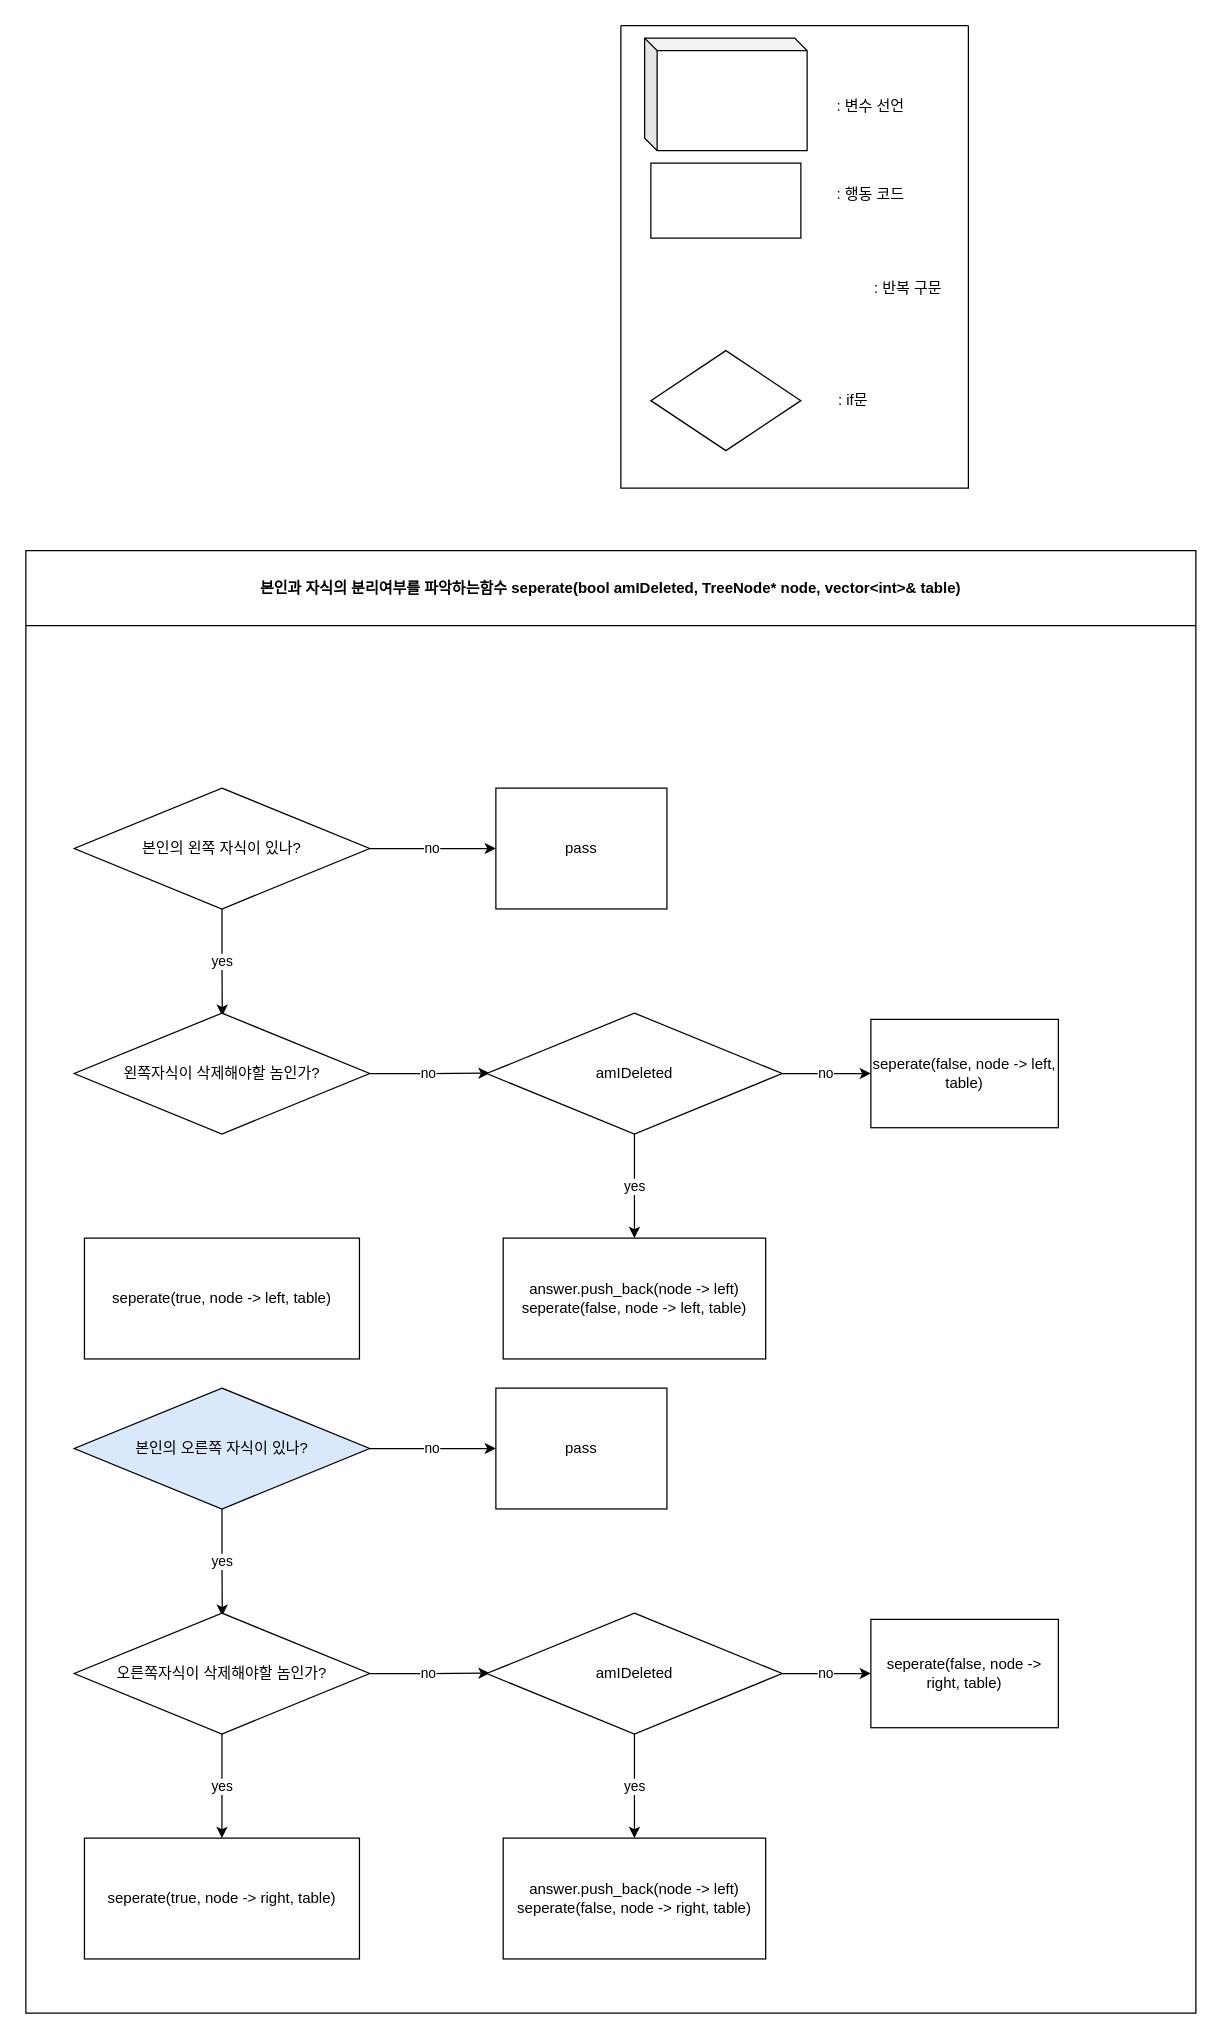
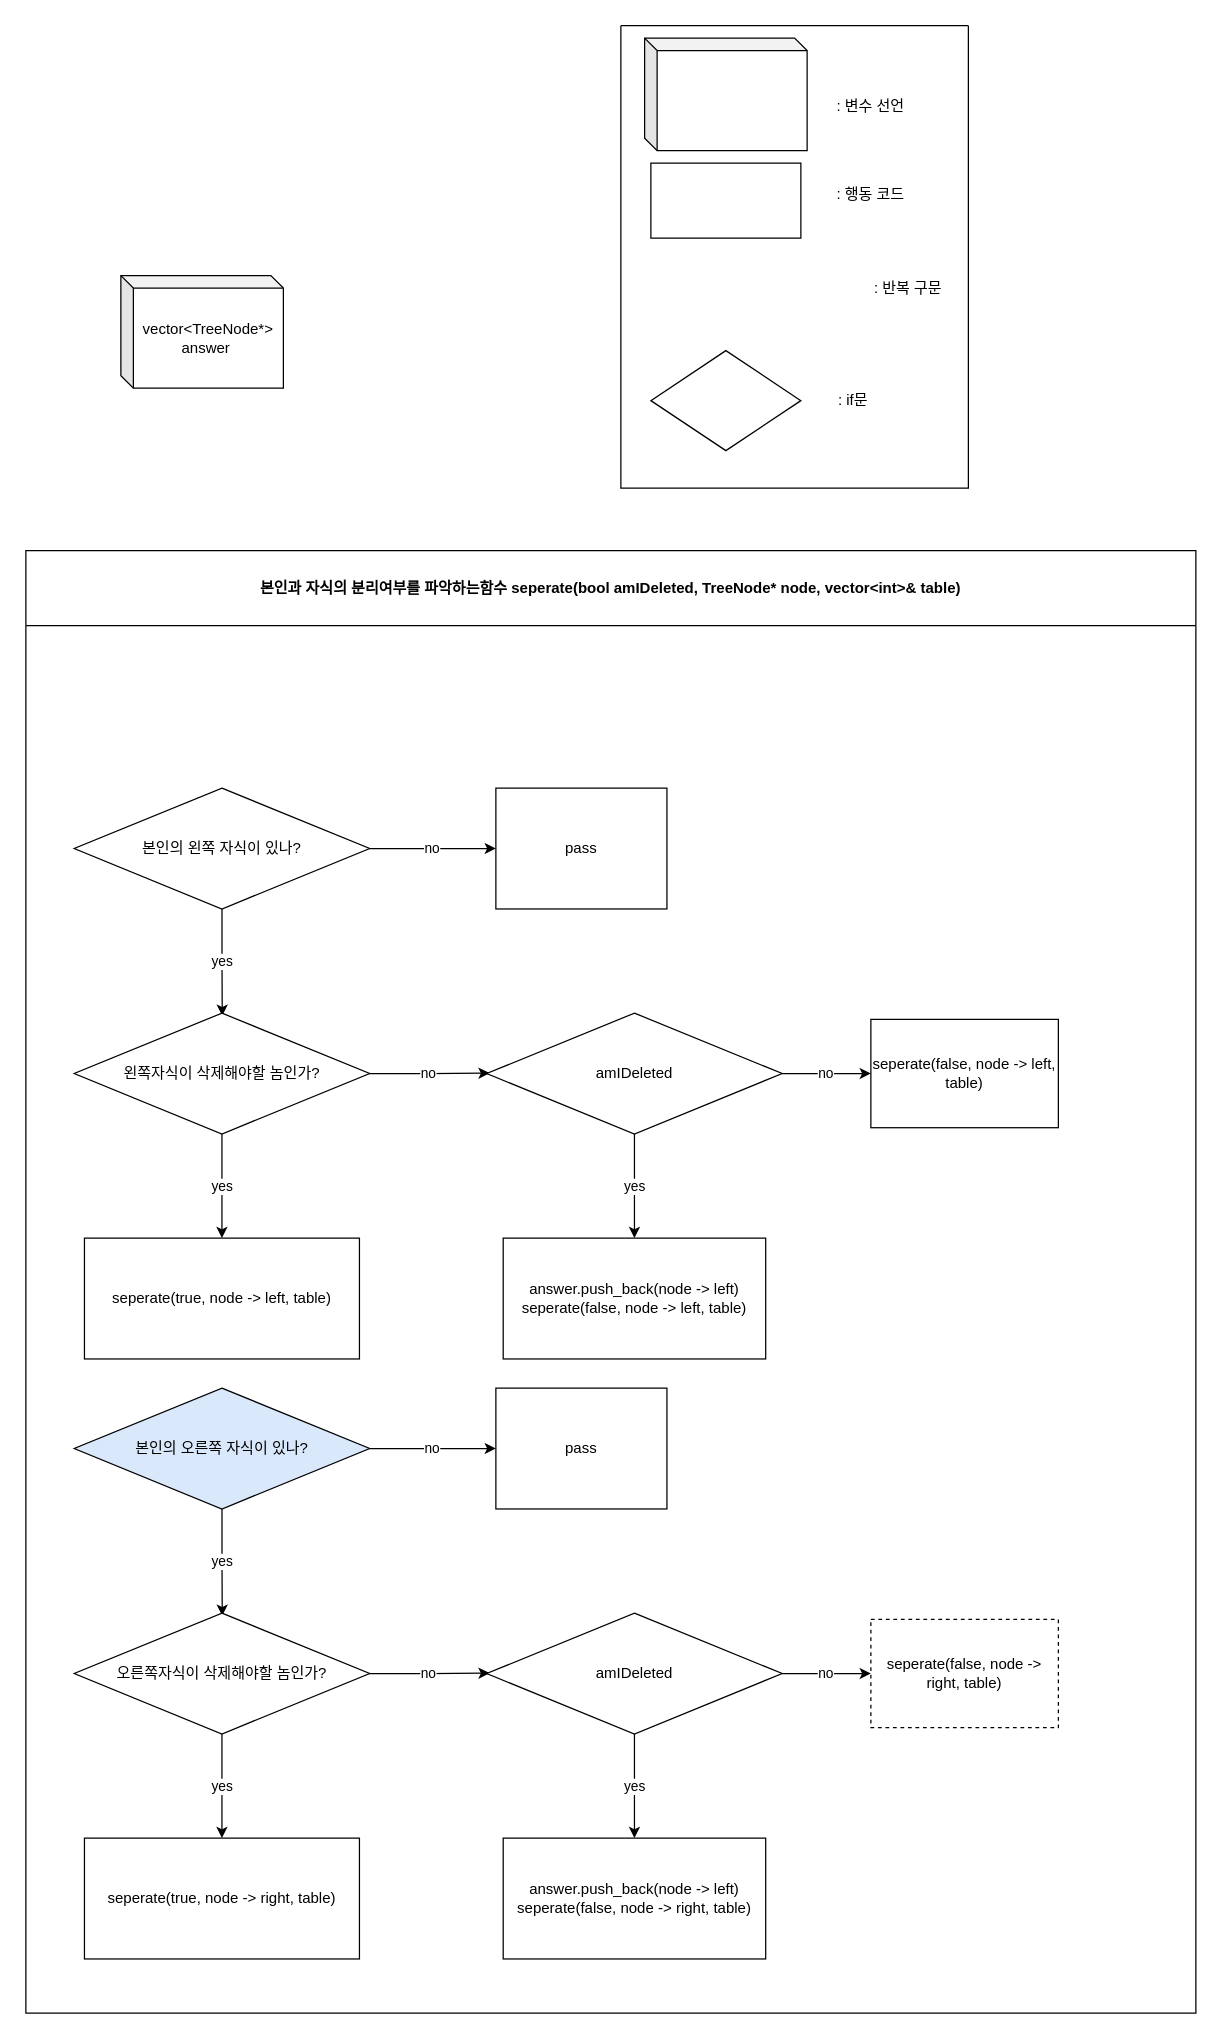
node "vector<TreeNode*> answer": added
edge "왼쪽자식이 삭제해야할 놈인가?" -> "seperate(true, node -> left, table)": added, label "yes"
node "seperate(false, node -> right, table)": style solid -> dashed
